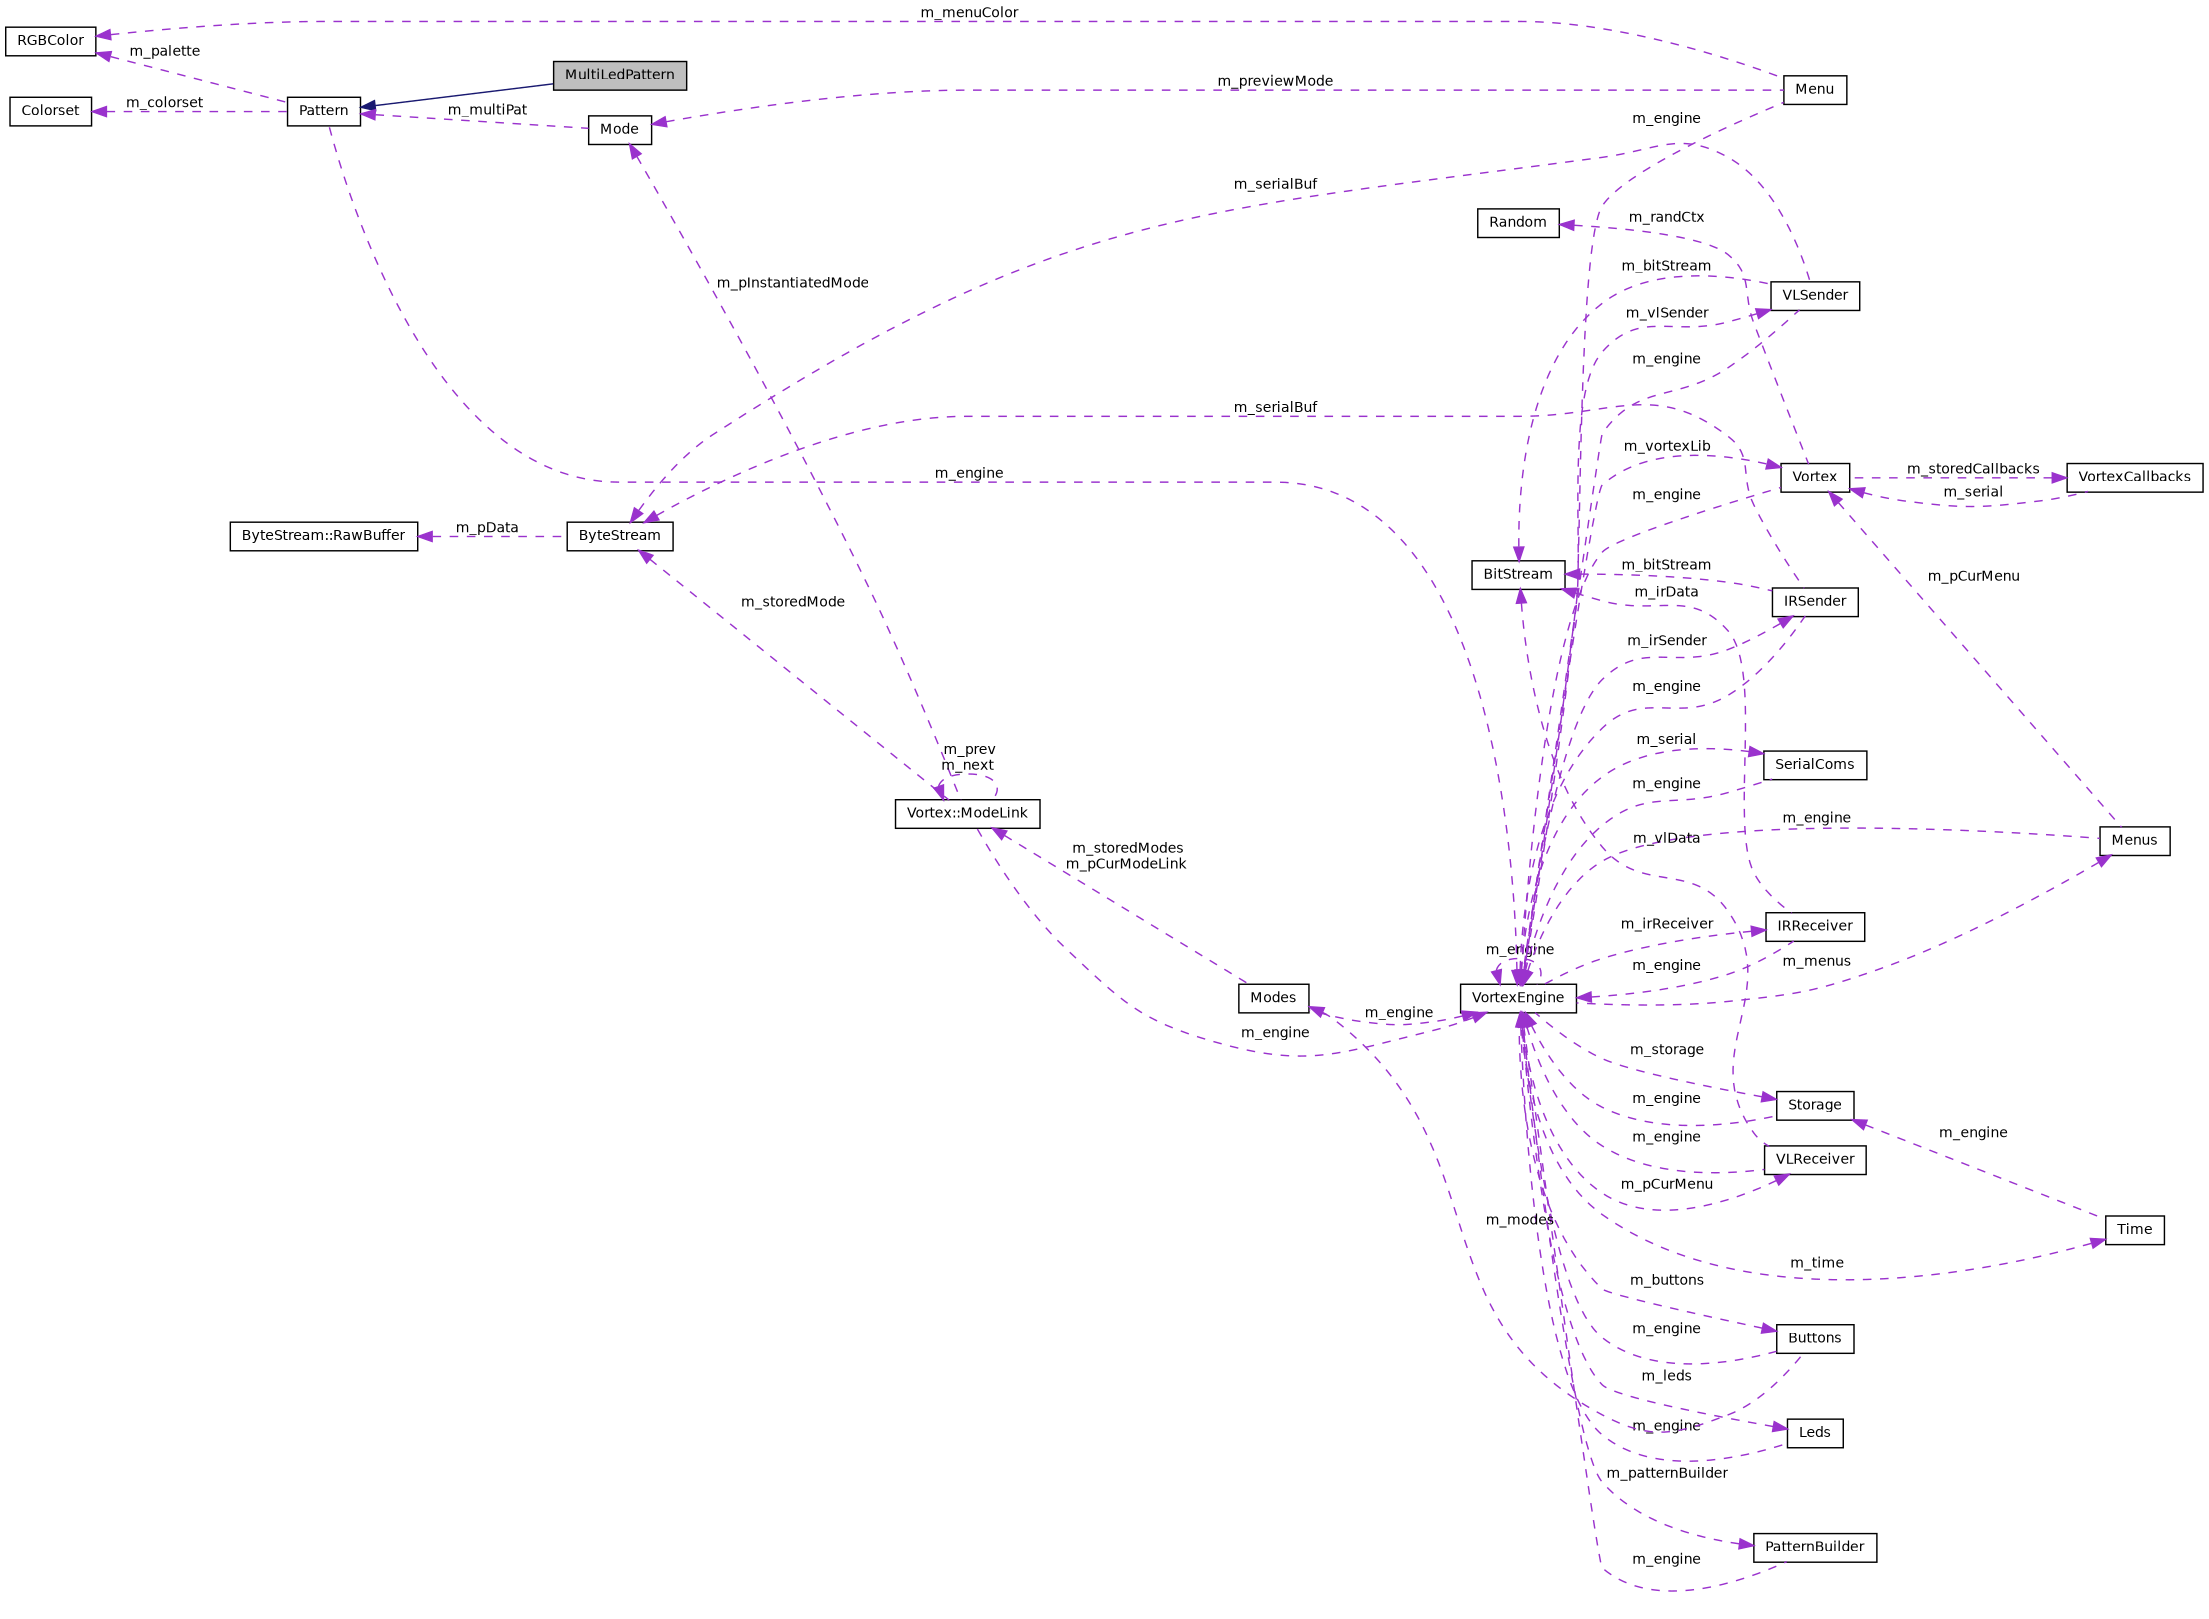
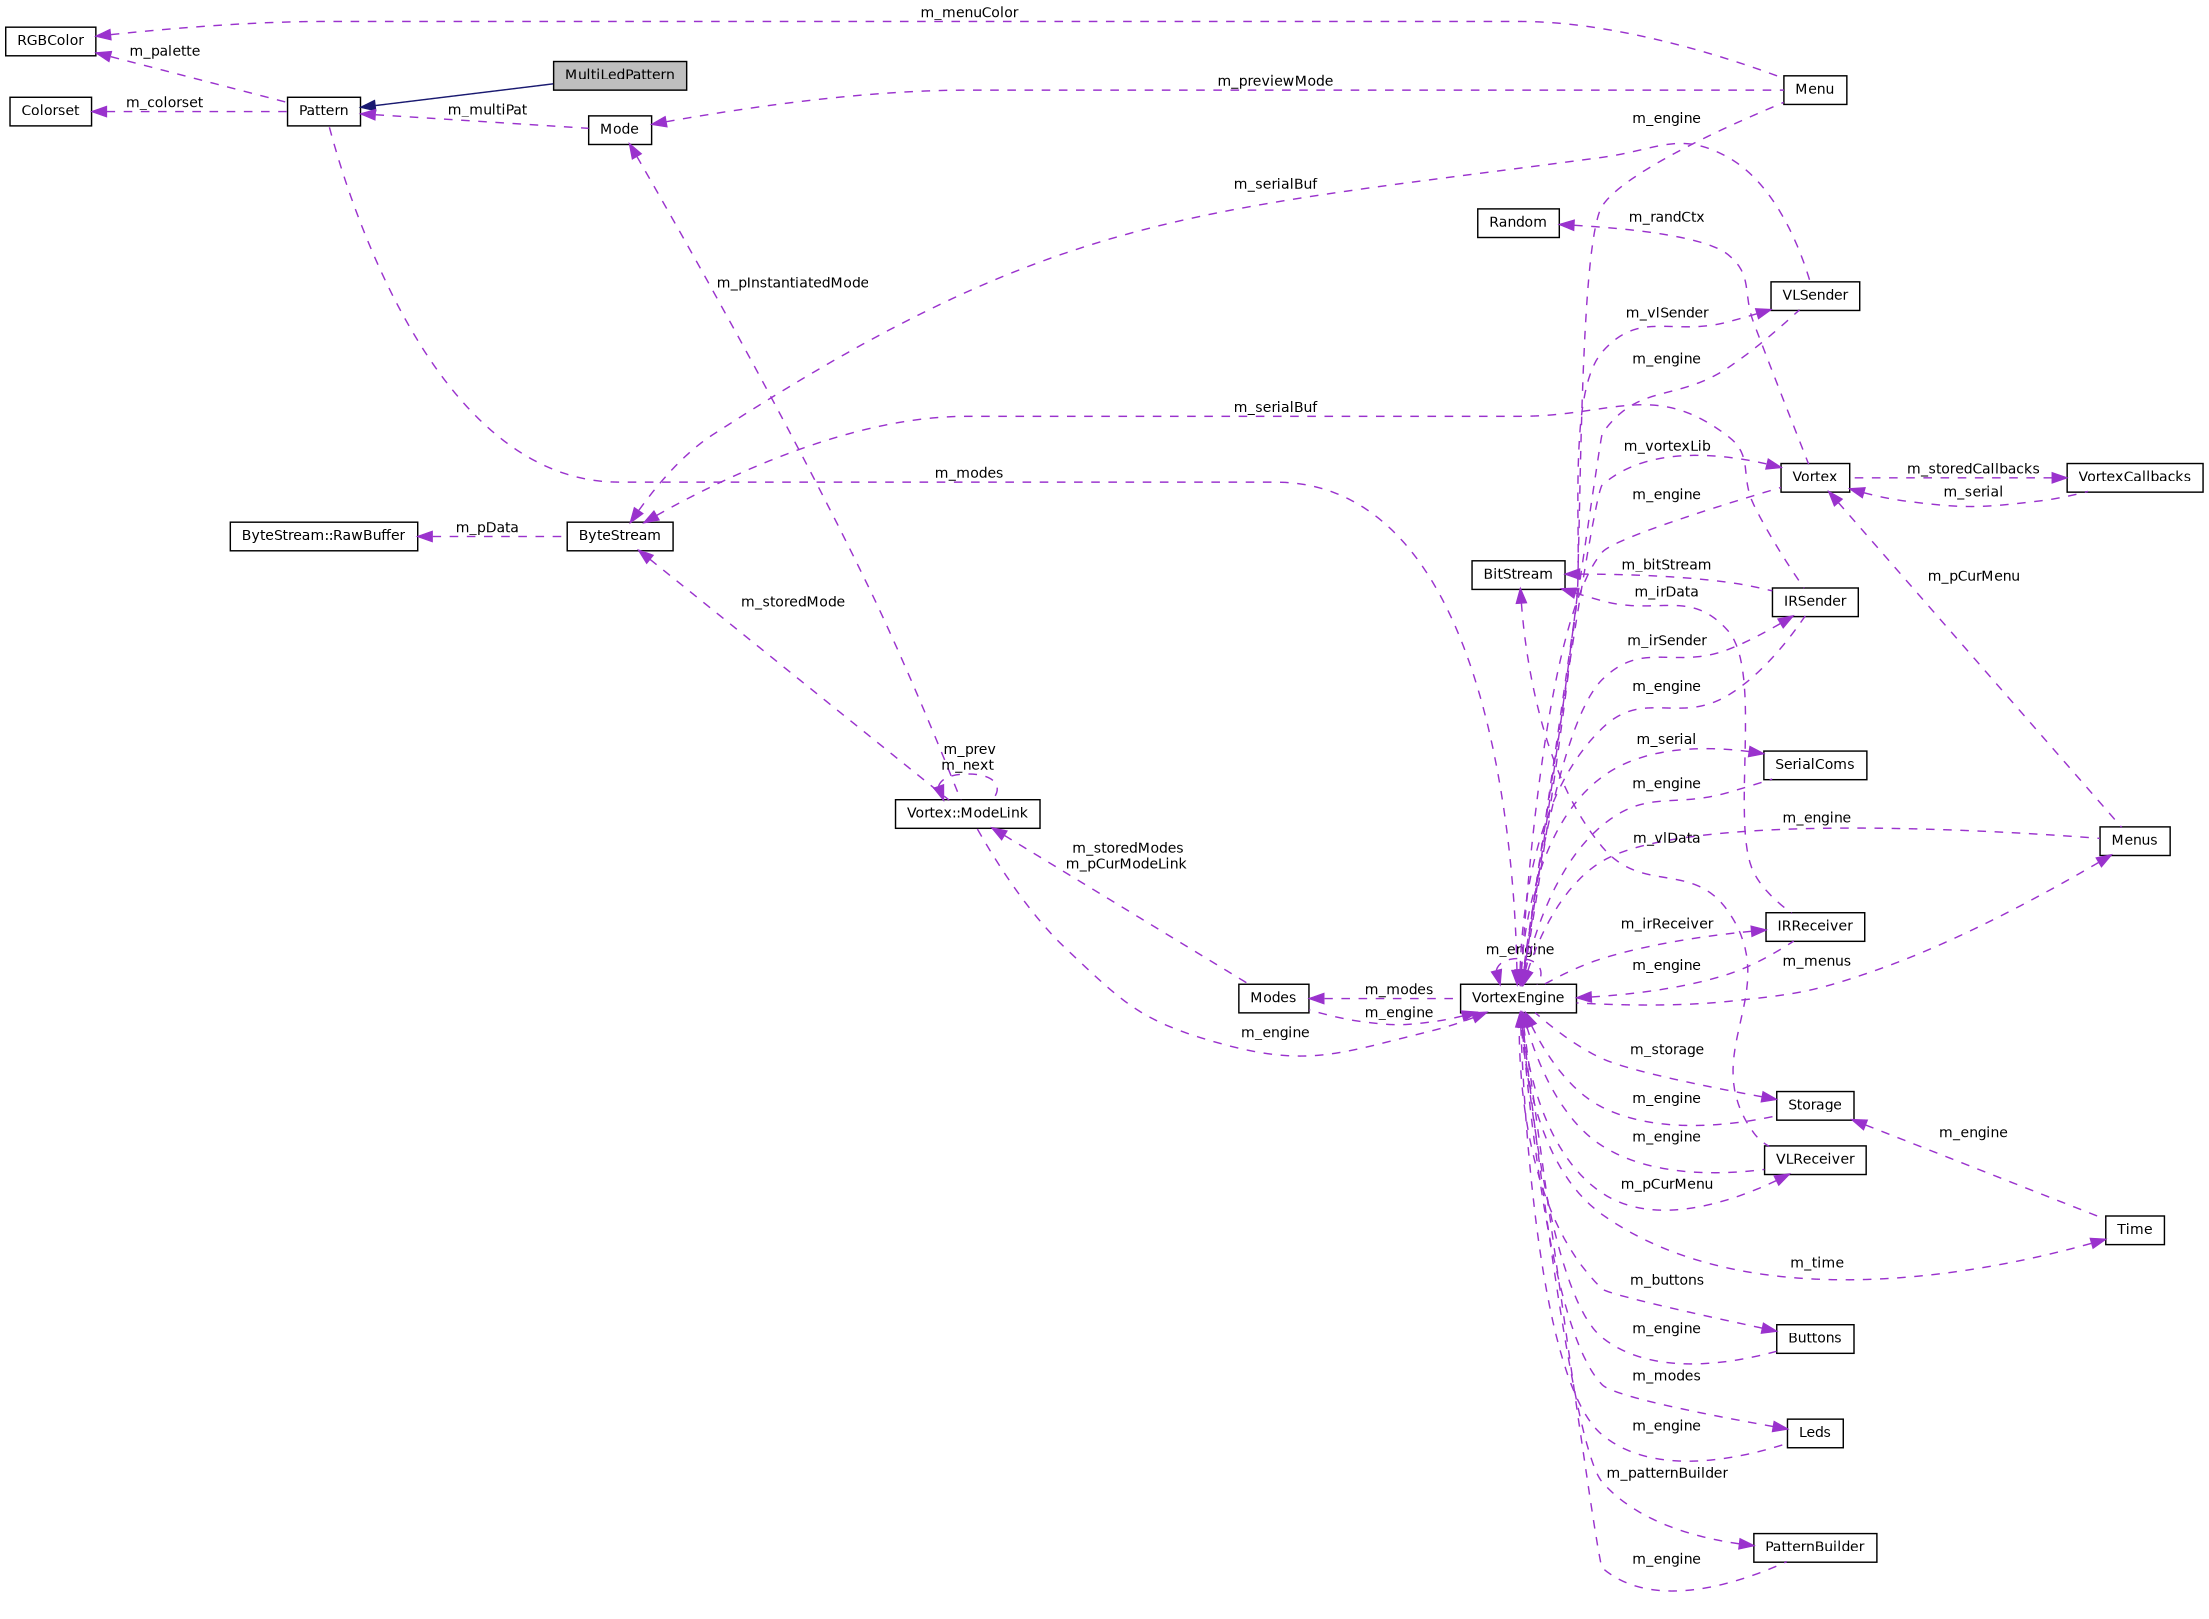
edge "VLSender" -> "BitStream": removed, label "m_bitStream"
edge "Pattern" -> "VortexEngine": label " m_engine" -> " m_modes"
edge "Buttons" -> "Modes": now "VortexEngine" -> "Modes"
edge "VortexEngine" -> "Leds": label " m_leds" -> " m_modes"
